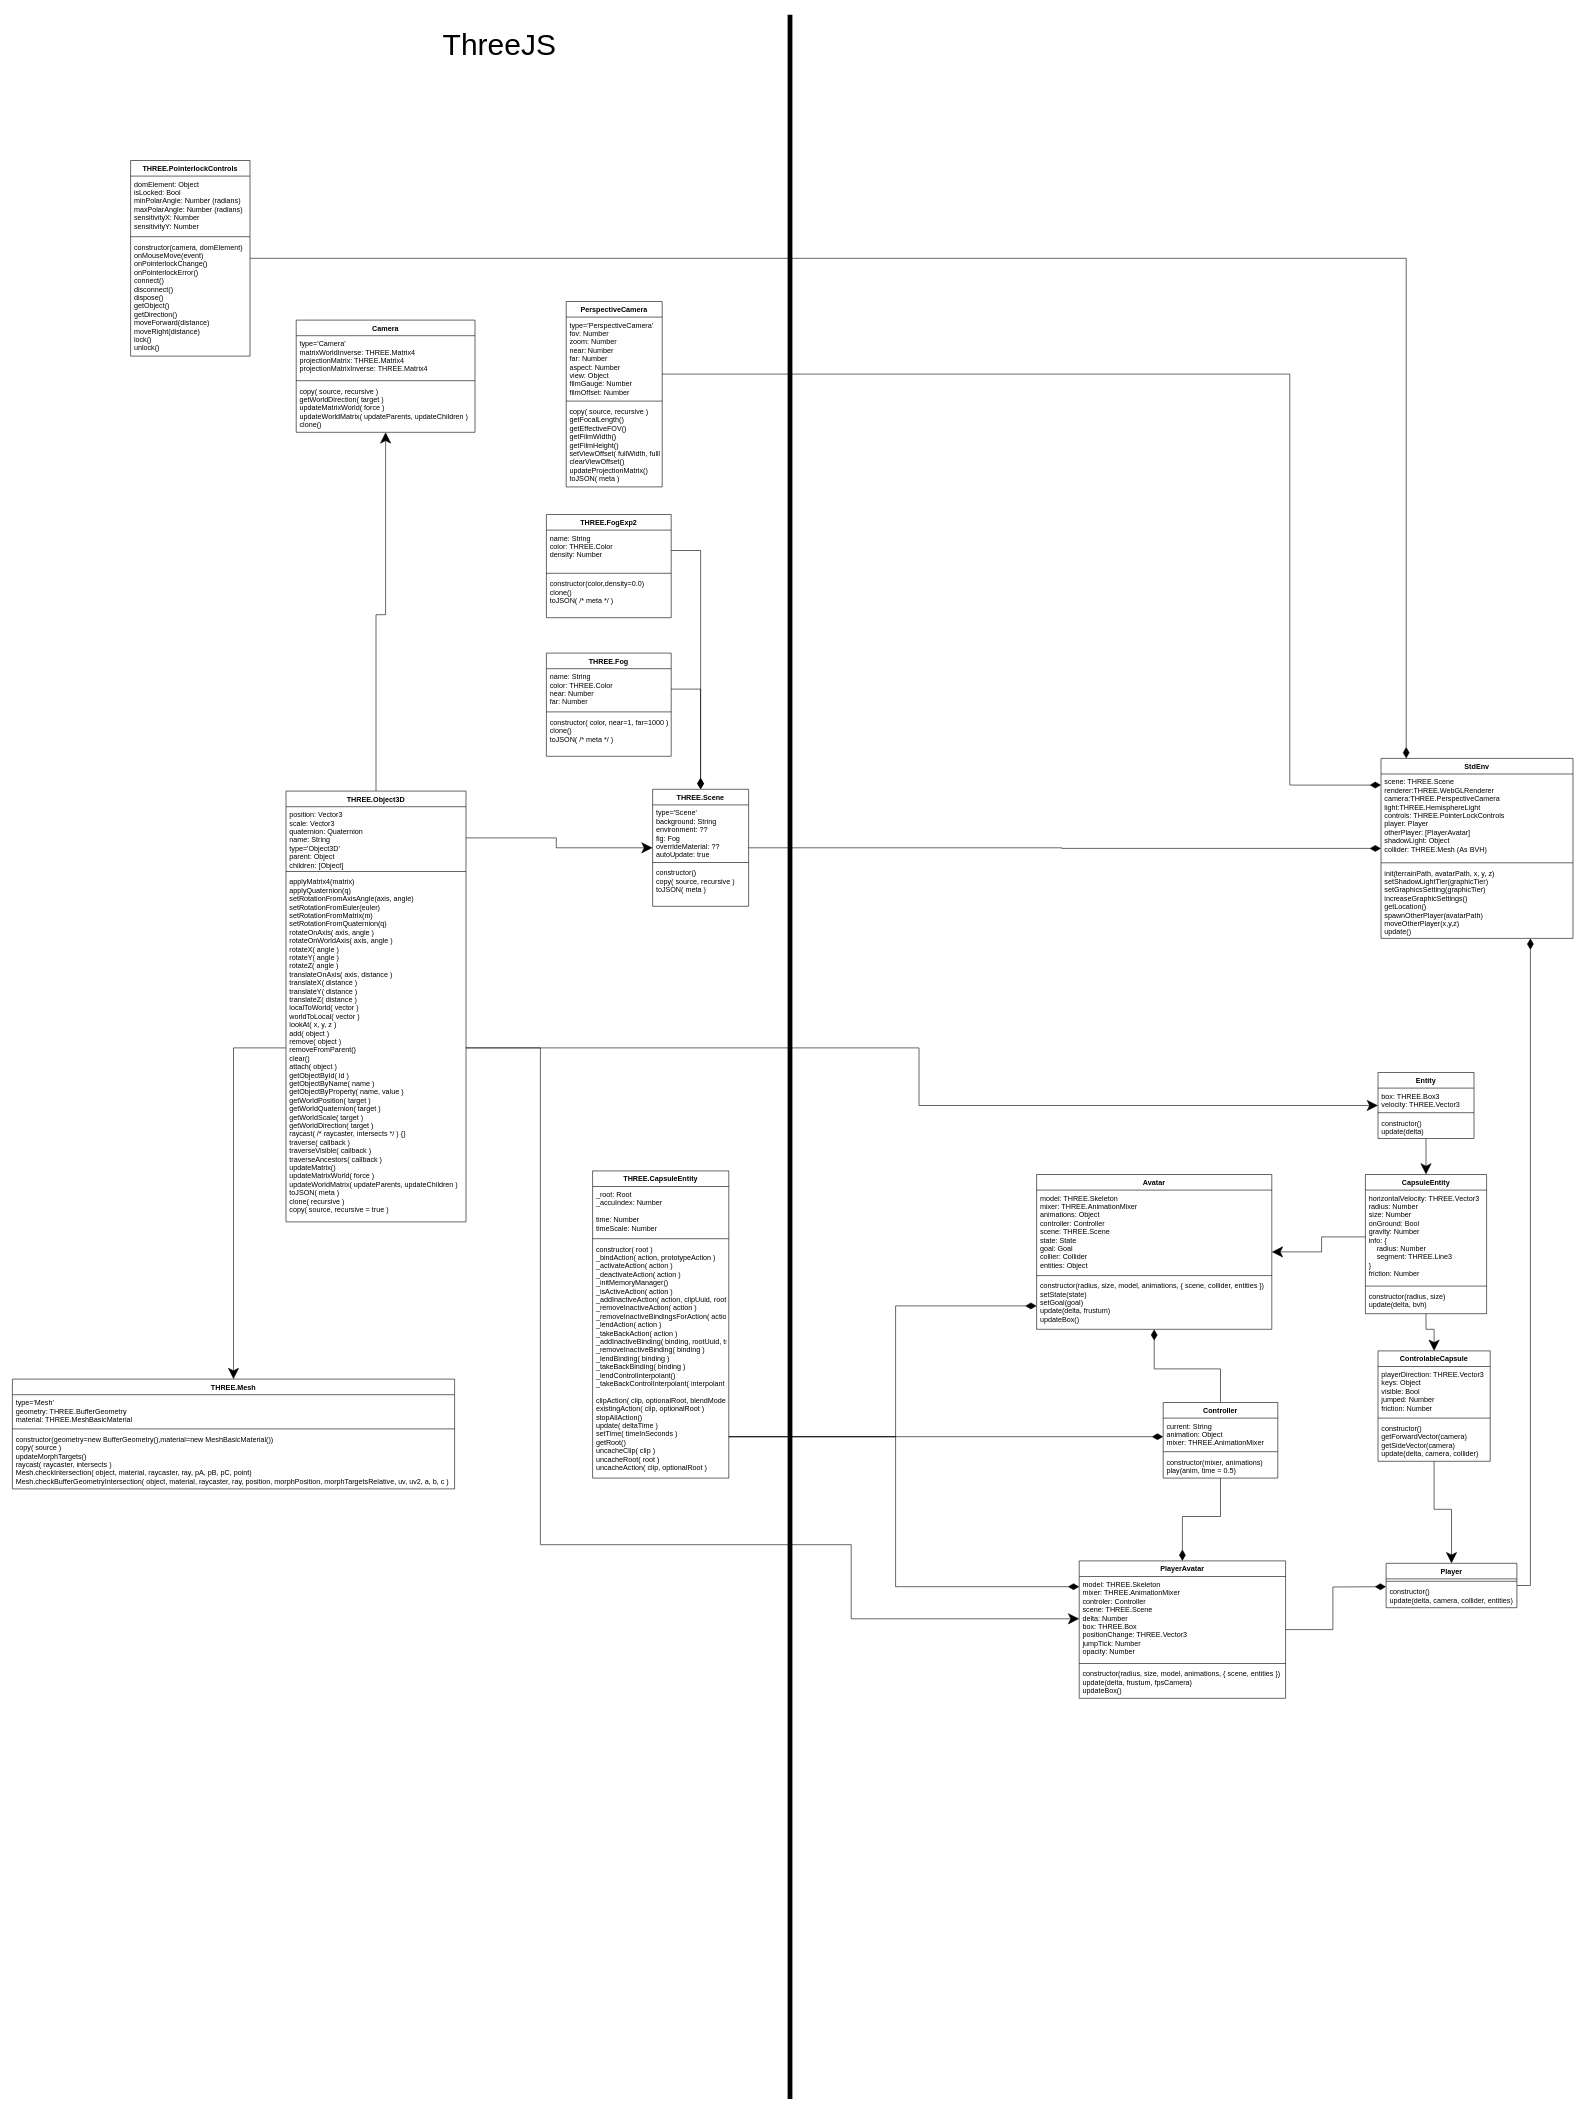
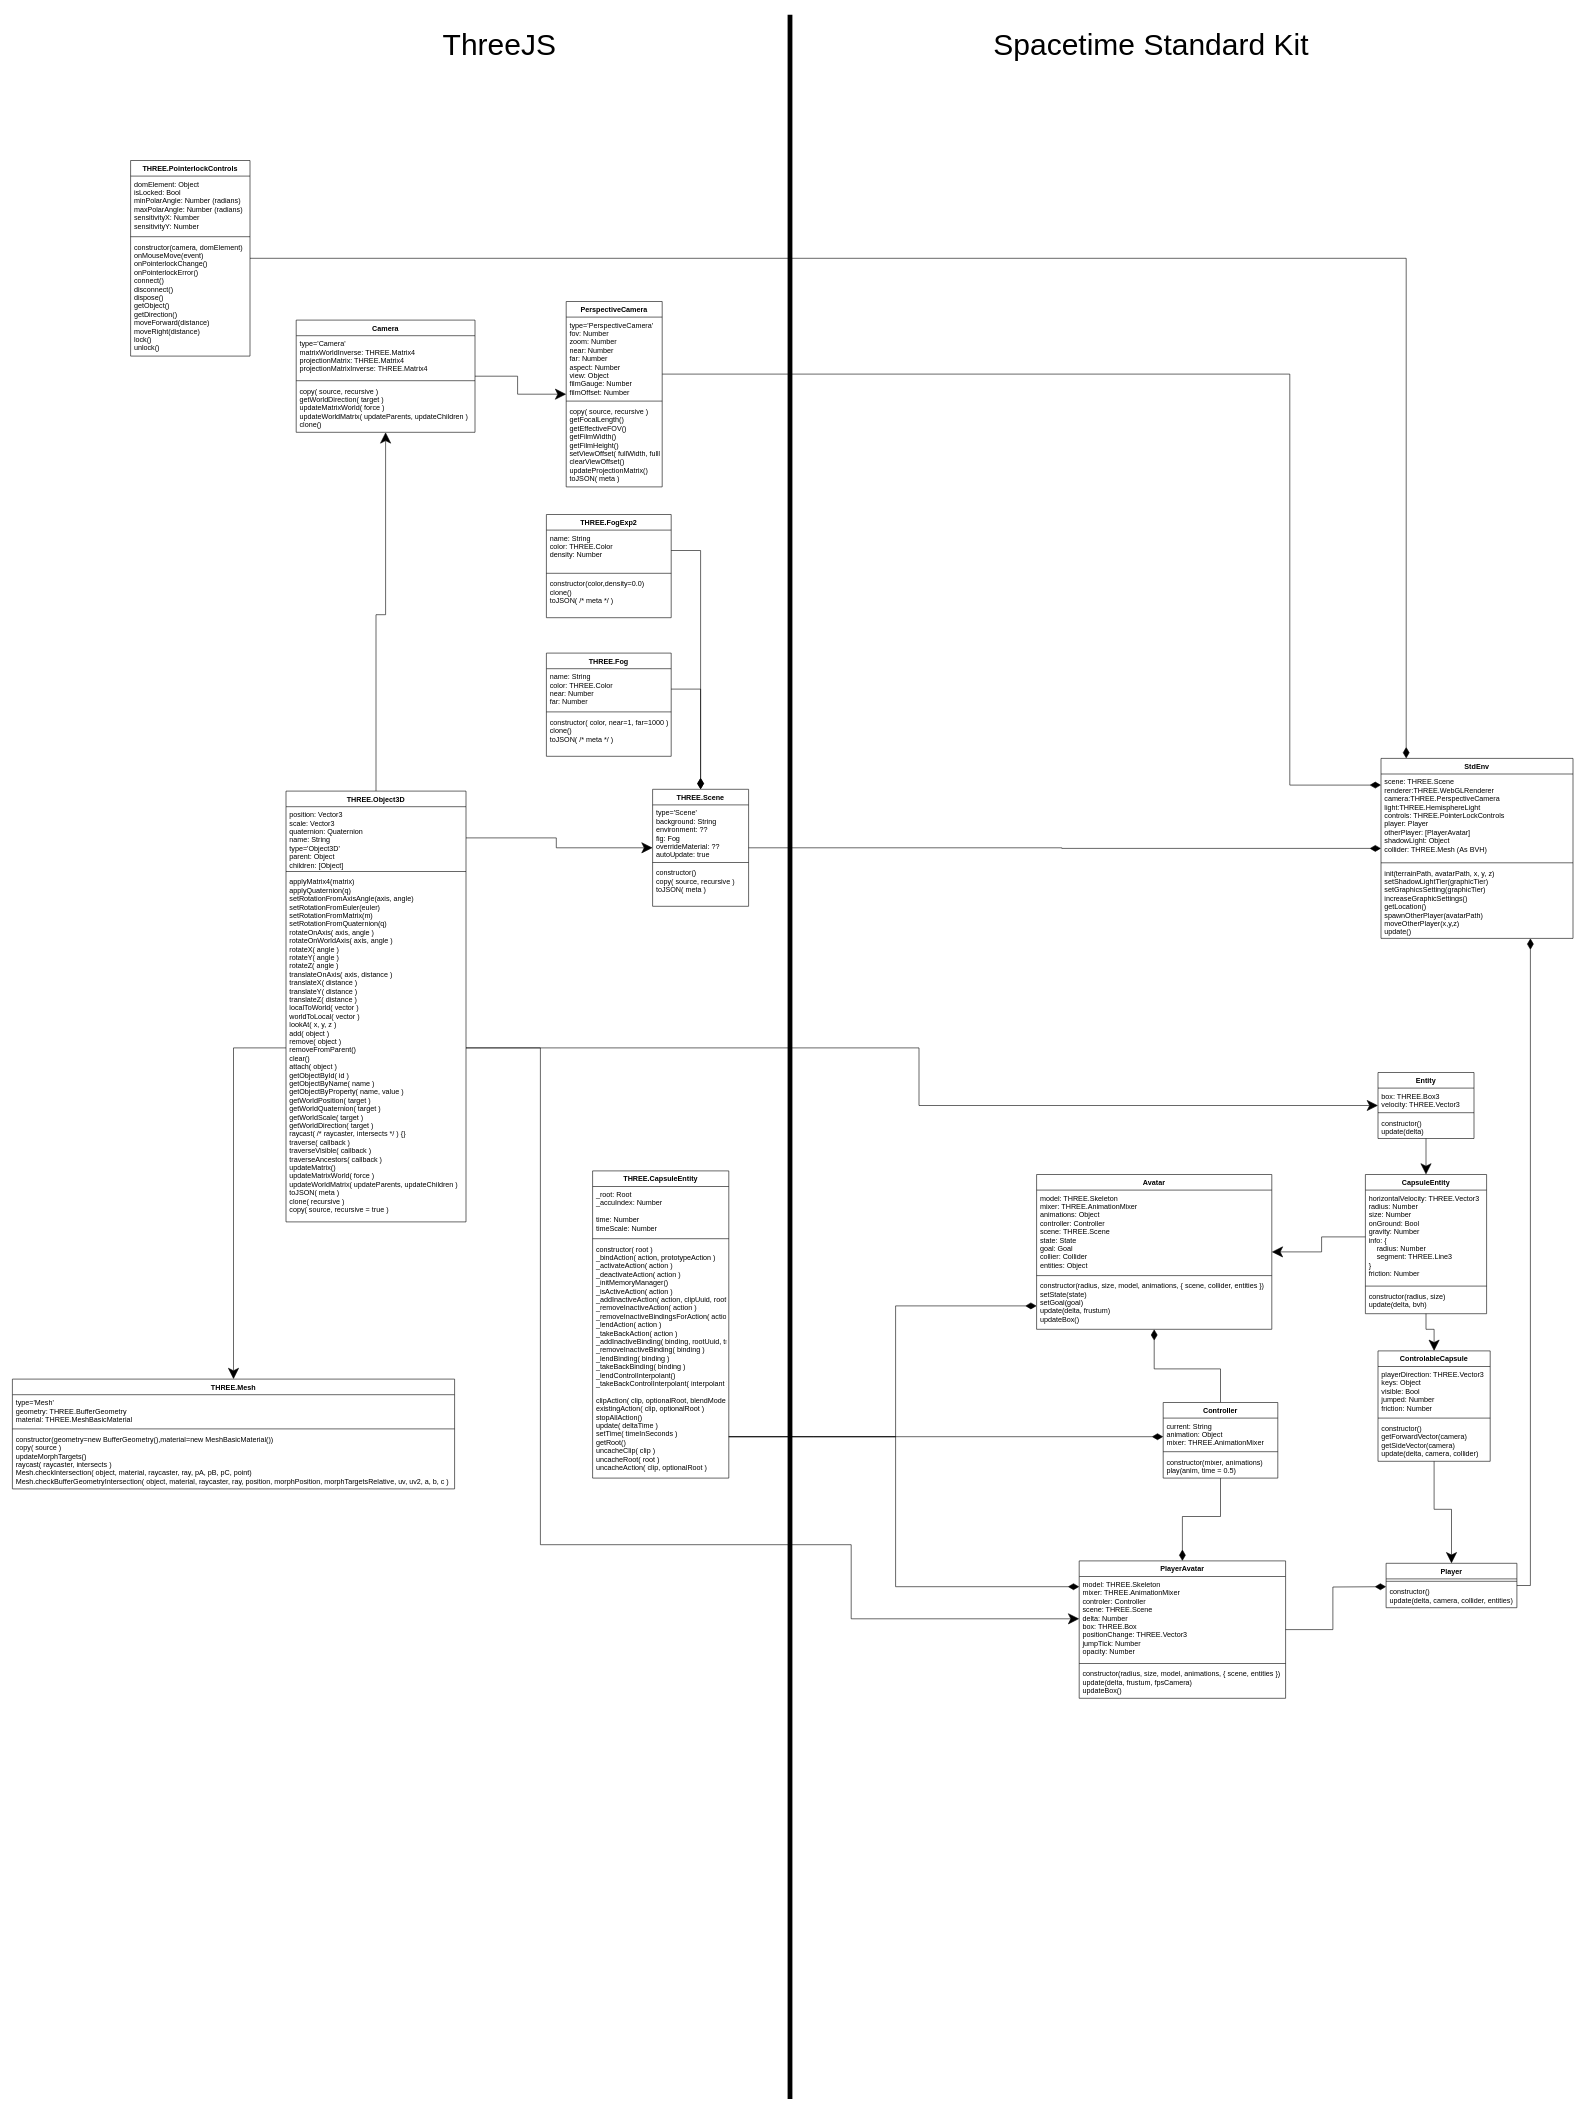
node "Spacetime Standard Kit": added
edge "Camera" -> "PerspectiveCamera": added
